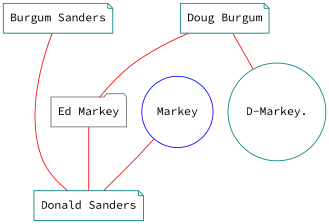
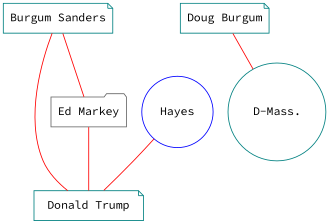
edge "Doug Burgum" -- "Ed Markey": now "Burgum Sanders" -- "Ed Markey"
node "Markey": label "Markey" -> "Hayes"
node "D-Markey.": label "D-Markey." -> "D-Mass."
node "Donald Sanders": label "Donald Sanders" -> "Donald Trump"
